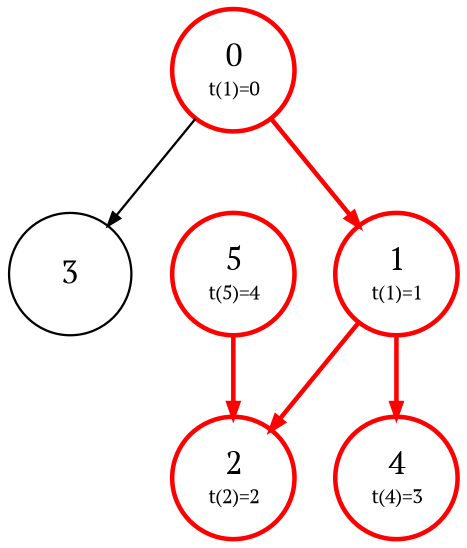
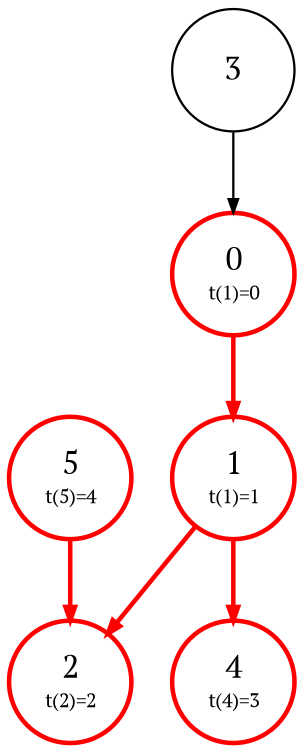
edge "0" -> "3": reversed
